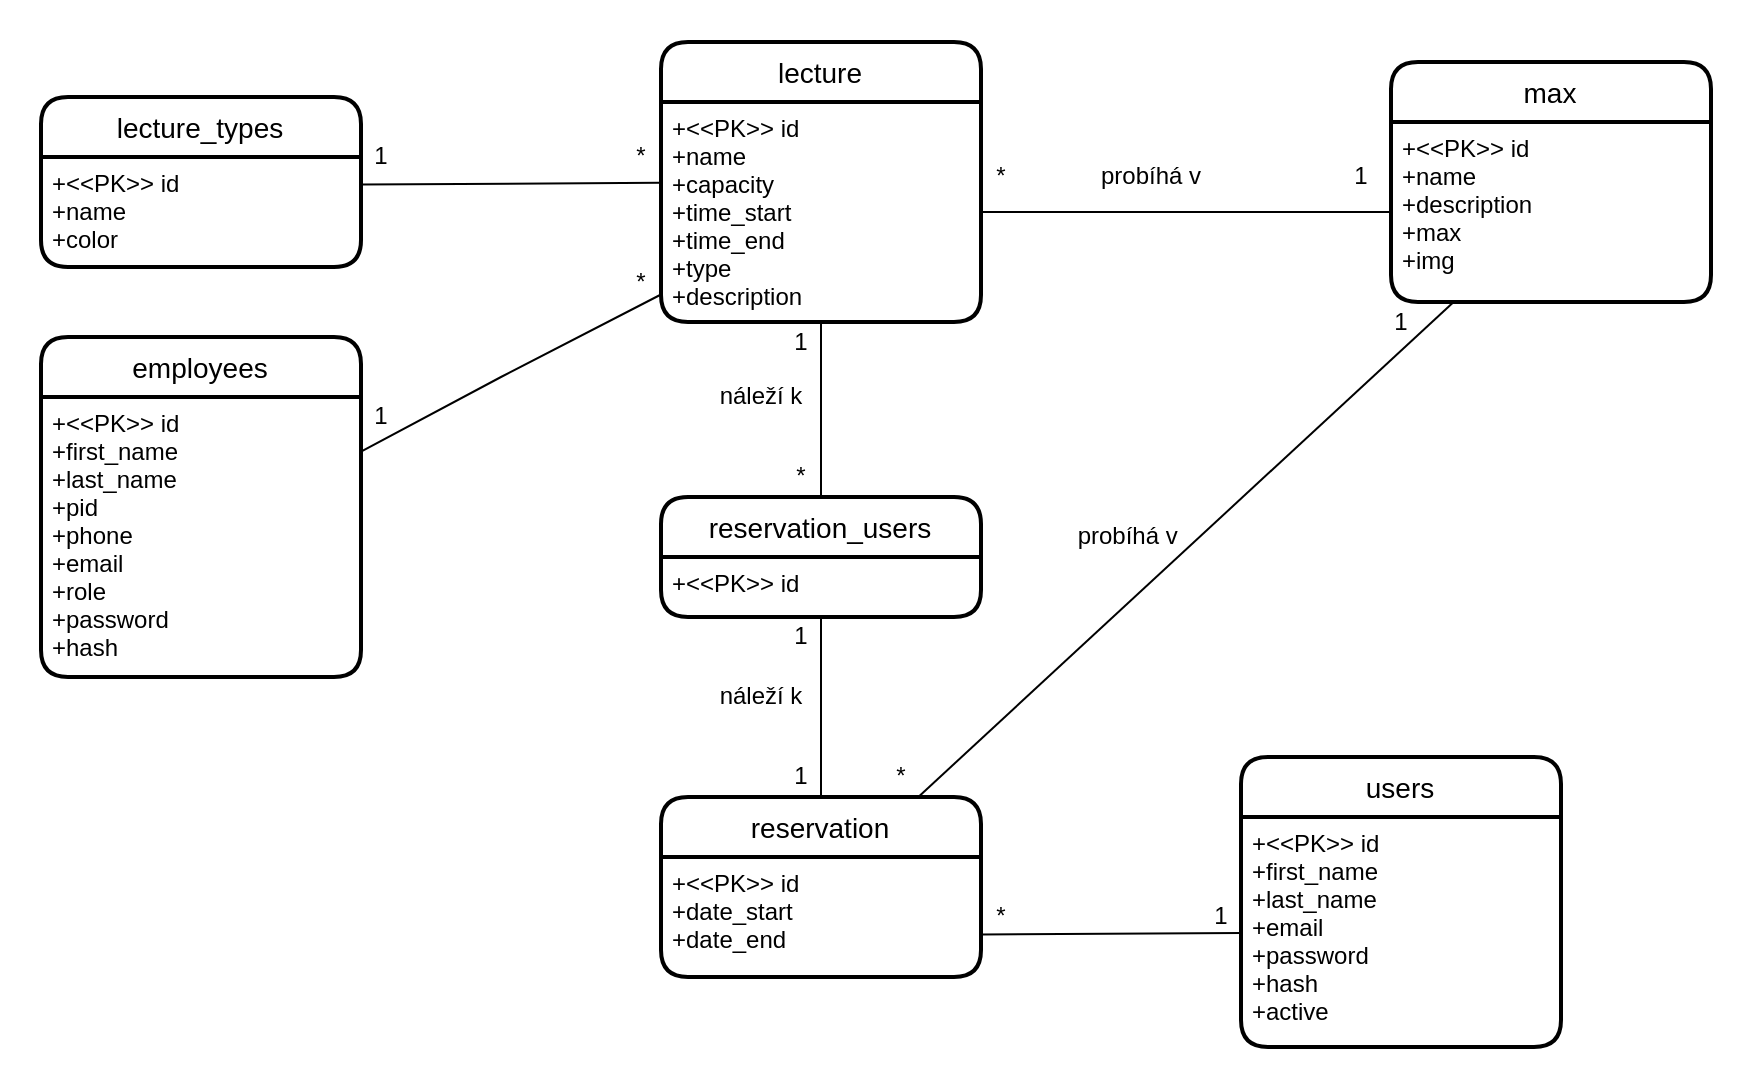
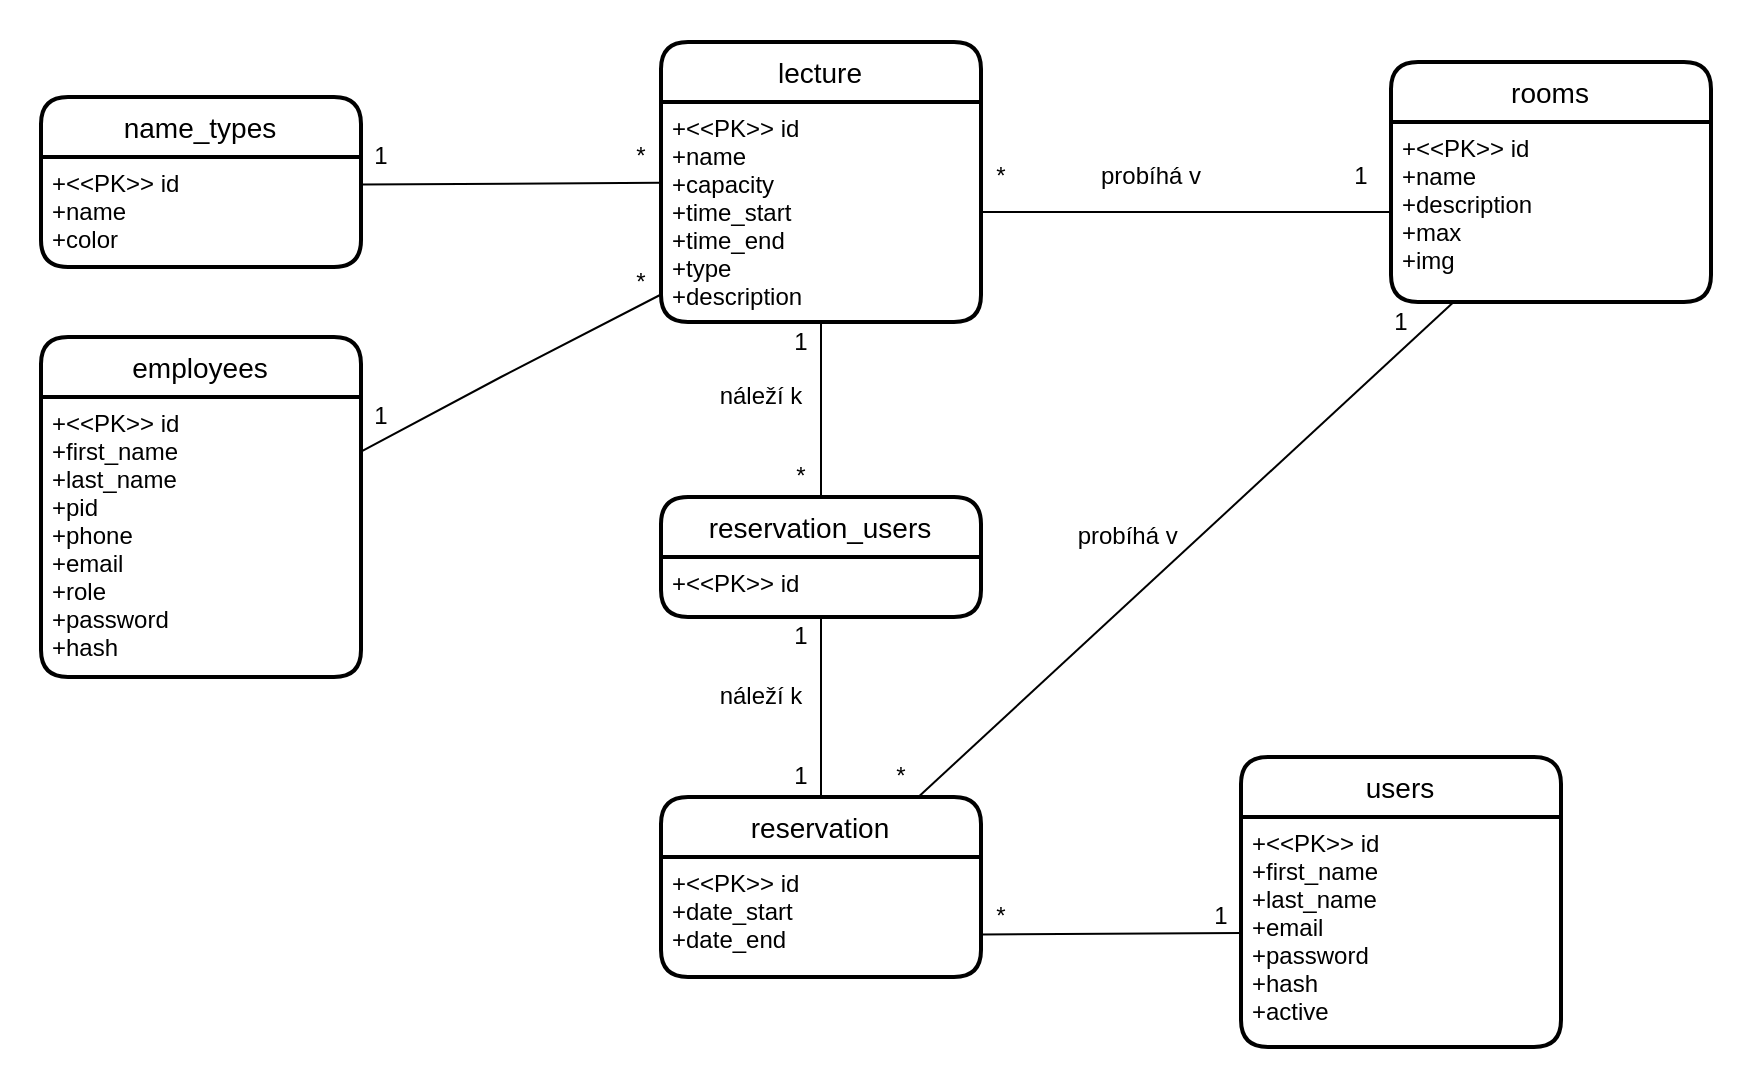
node "max": label "max" -> "rooms"
node "lecture_types": label "lecture_types" -> "name_types"
